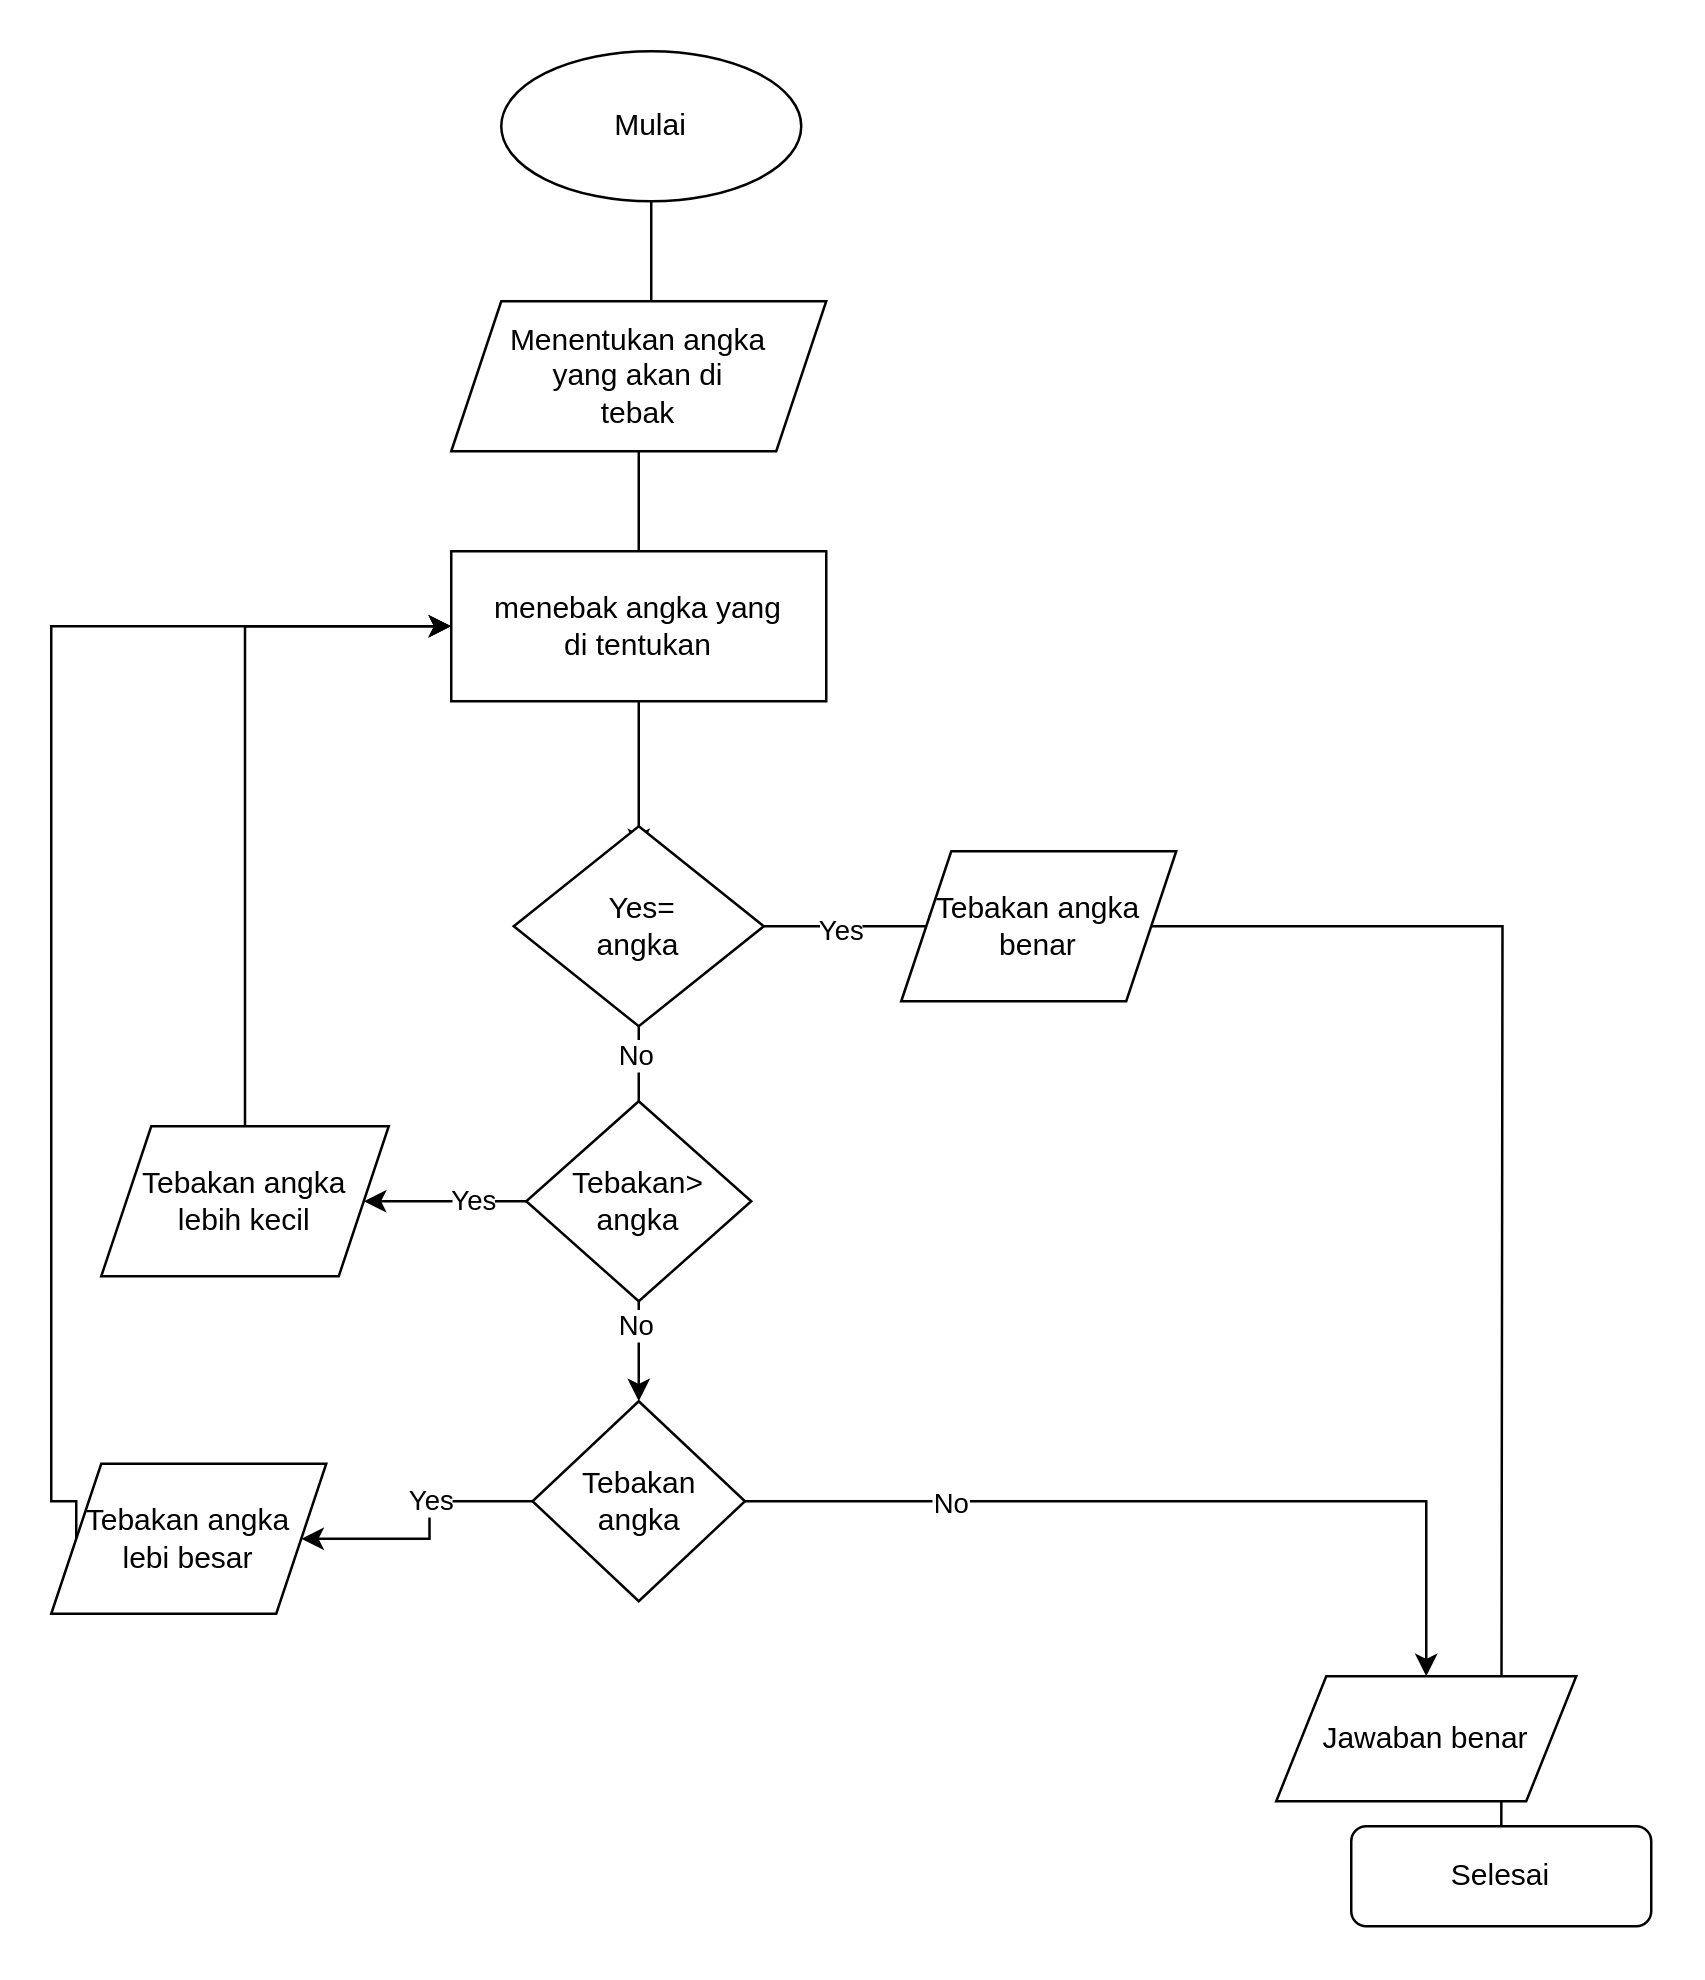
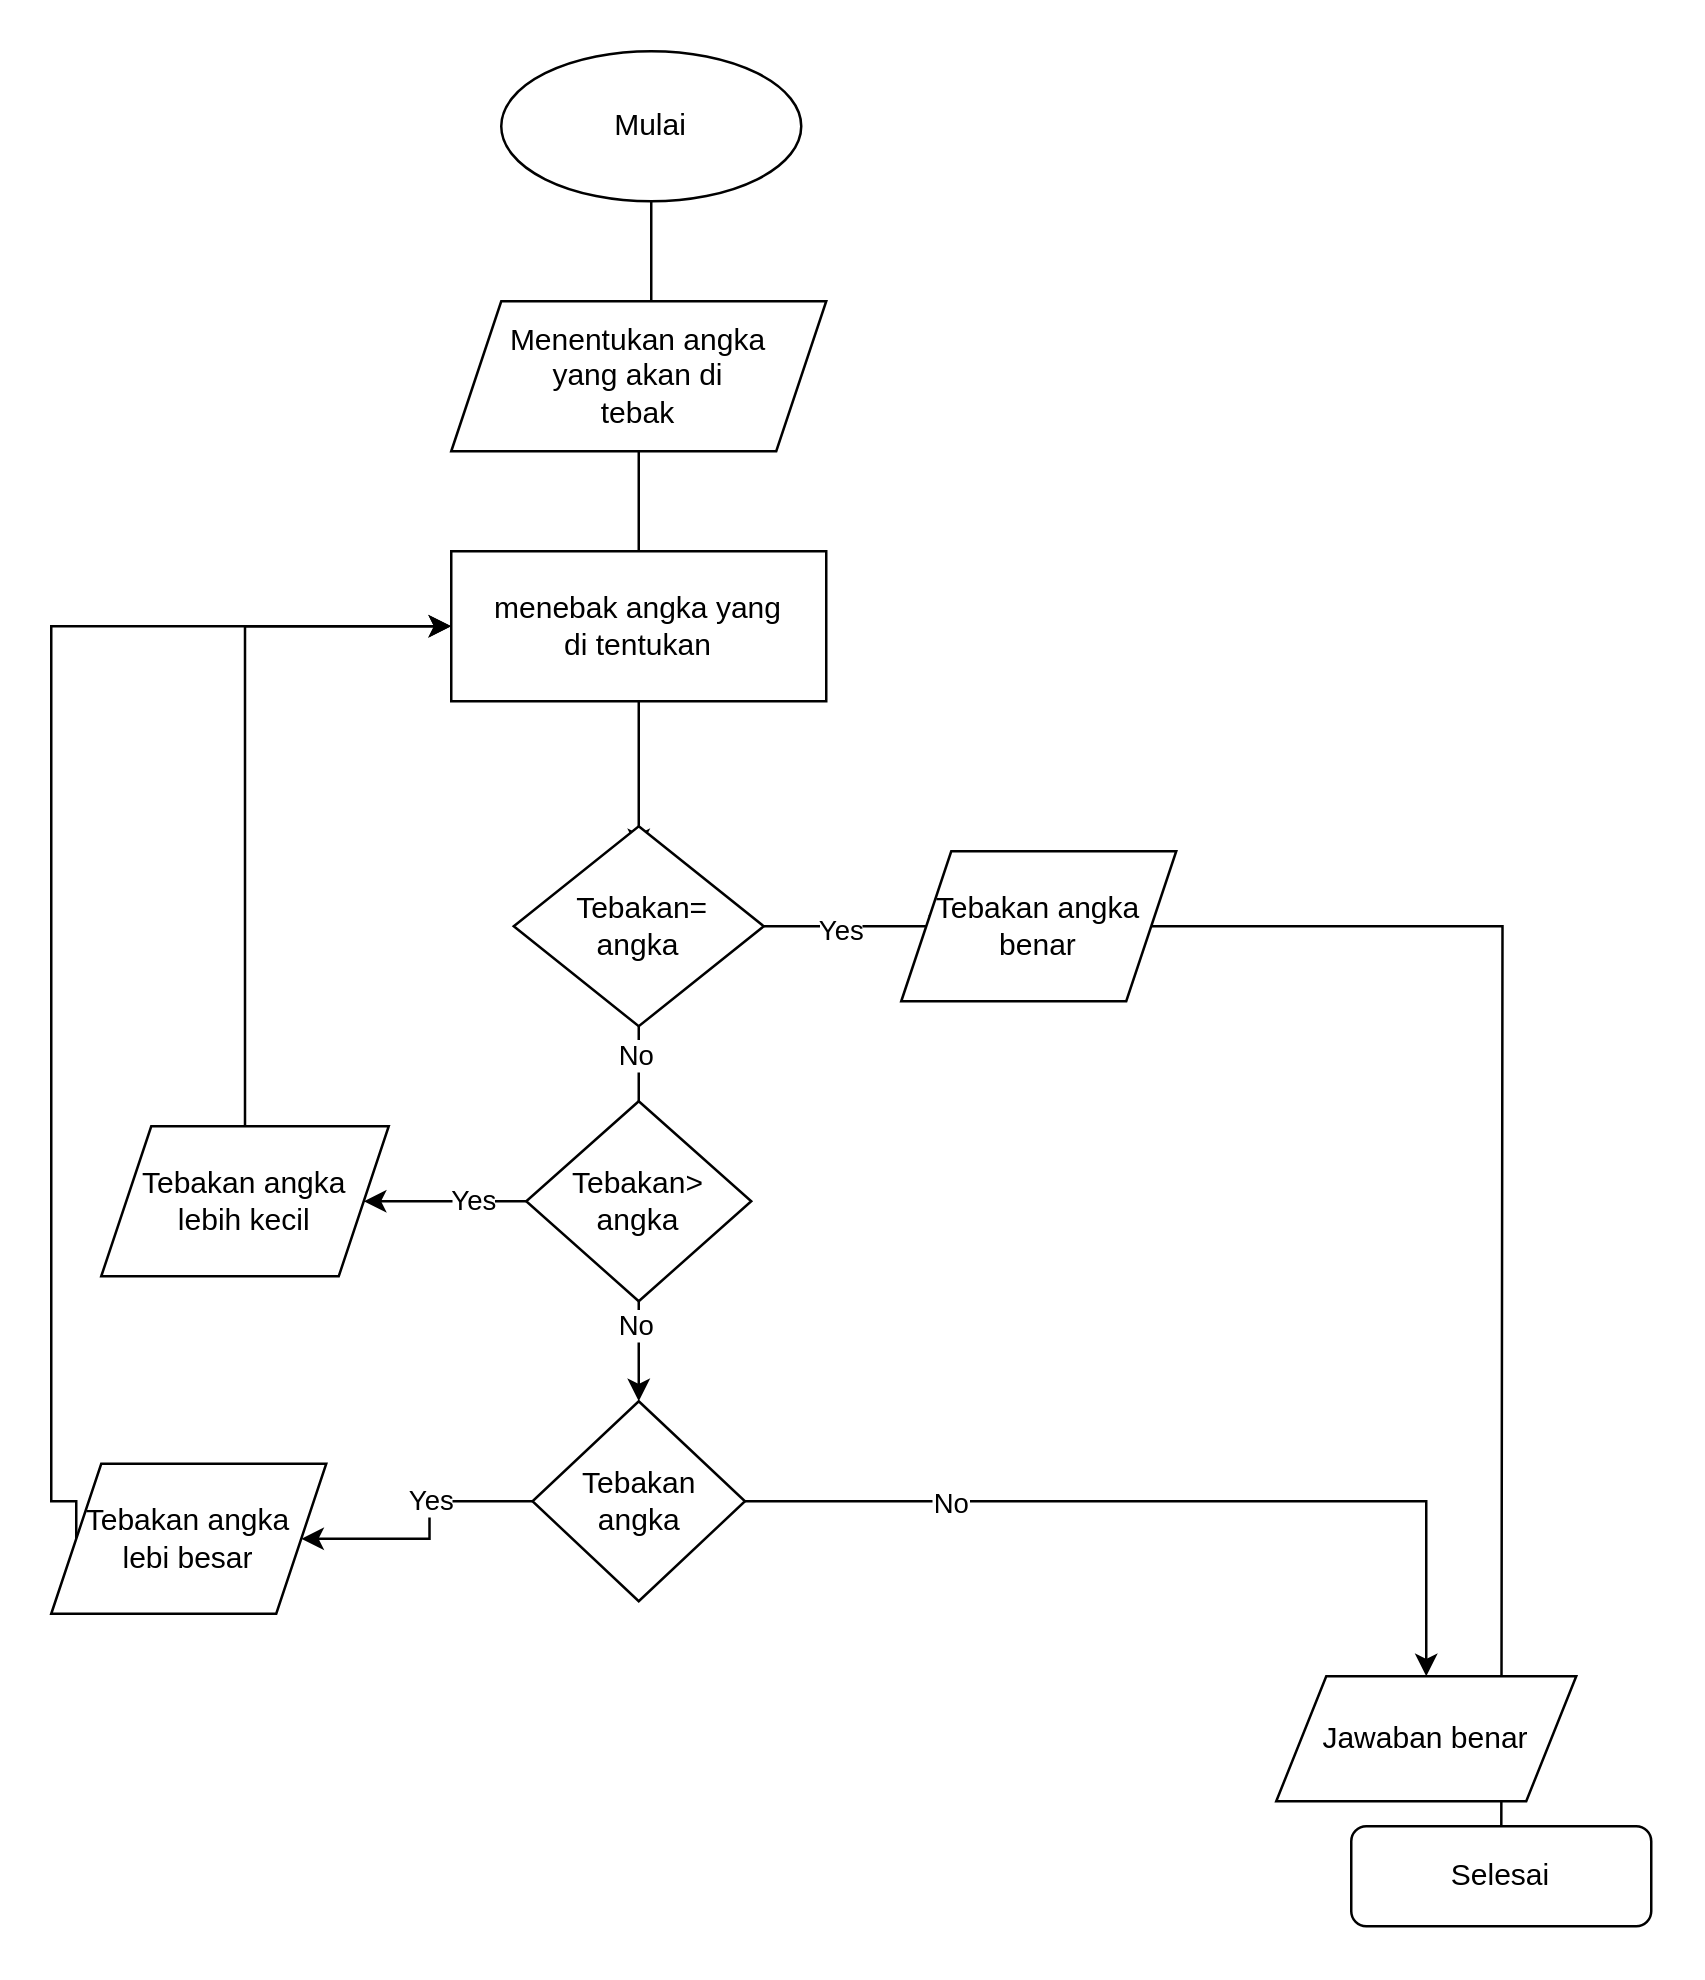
node "Yes= angka": label "Yes= angka" -> "Tebakan= angka"
